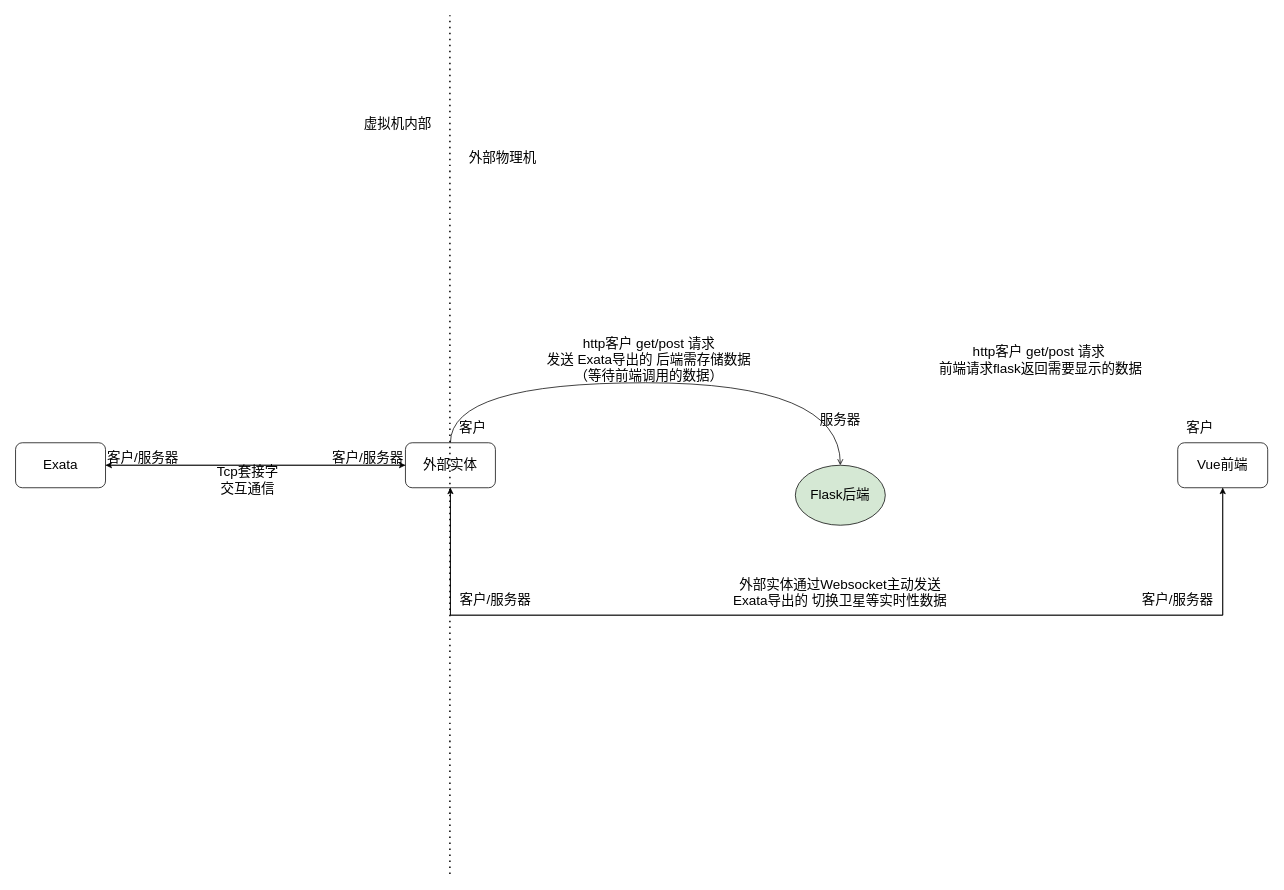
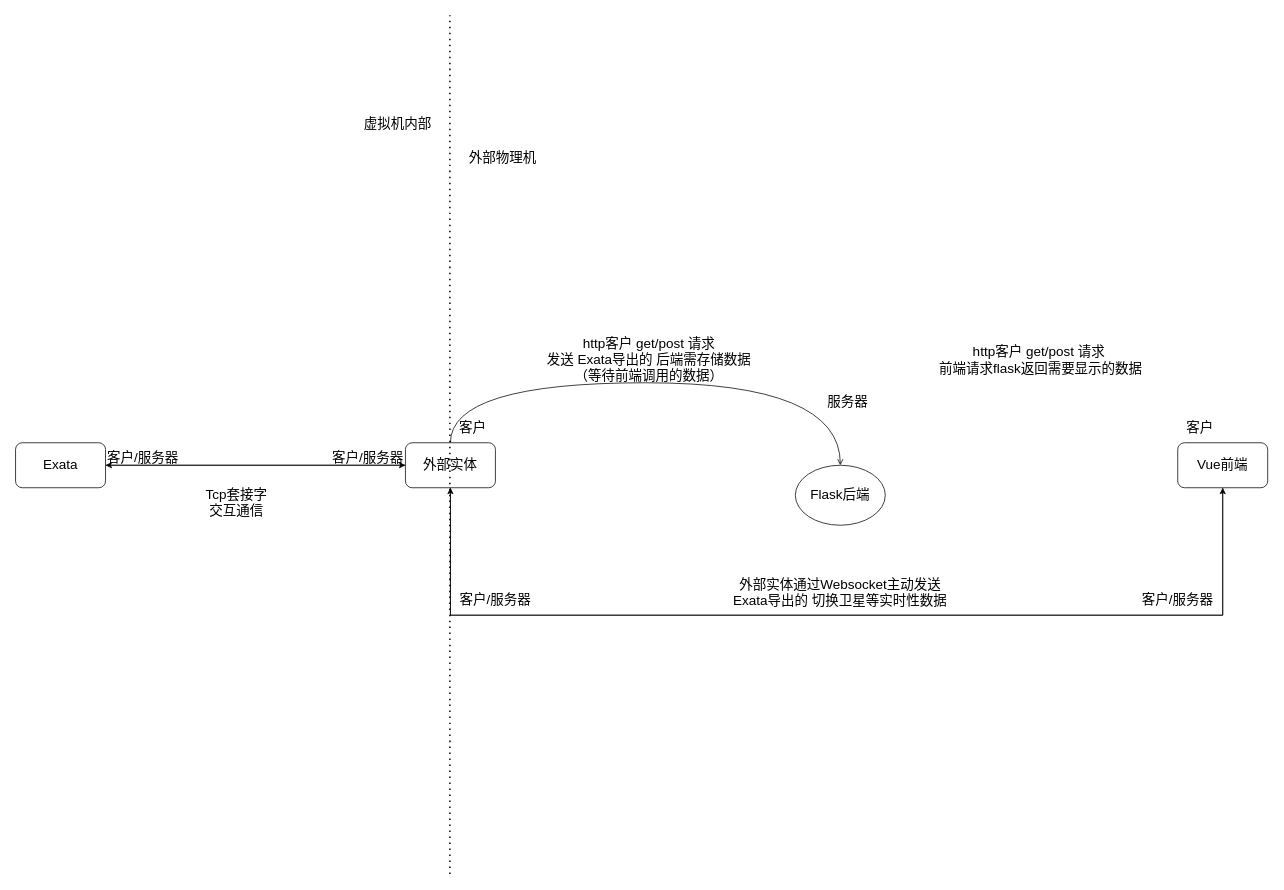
node "服务器": moved (840, 420) -> (848, 402)
node "Tcp套接字交互通信": moved (248, 480) -> (237, 503)
node "Flask后端": fillcolor #d5e8d4 -> #ffffff
